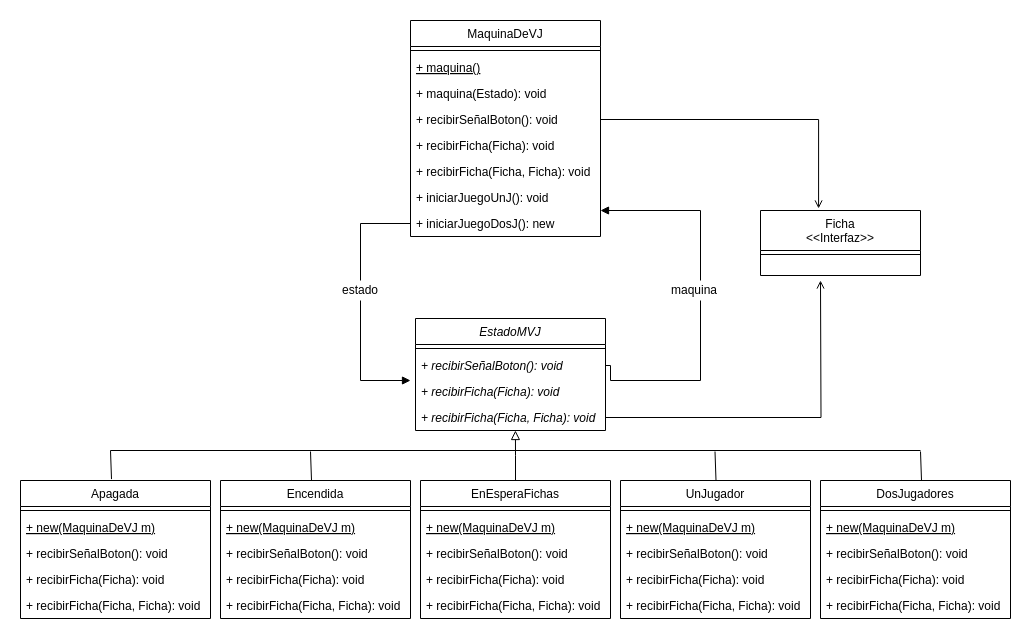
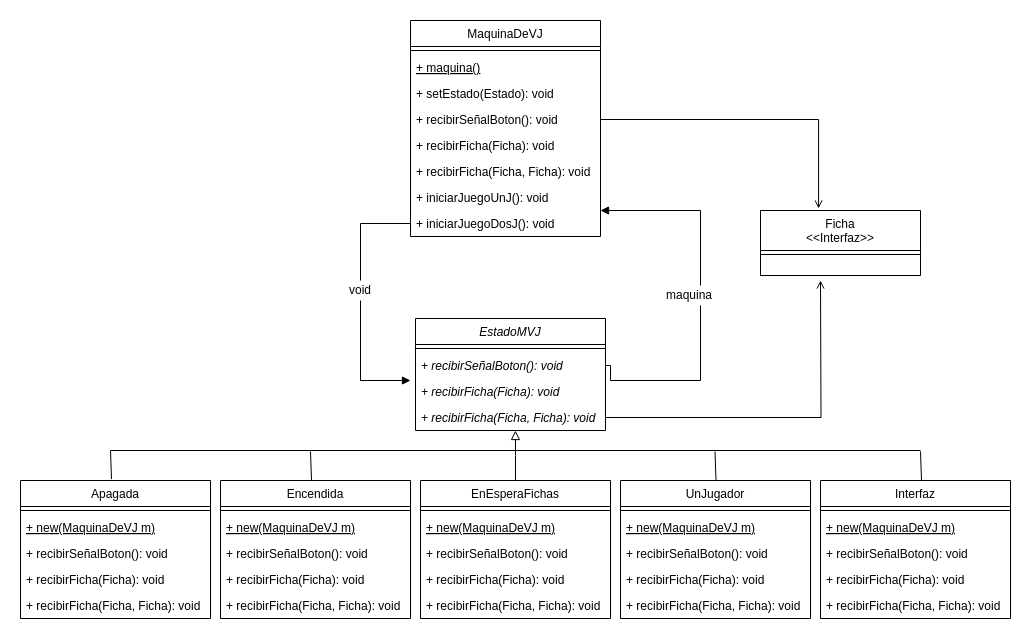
node "+ maquina(Estado): void": label "+ maquina(Estado): void" -> "+ setEstado(Estado): void"
node "+ iniciarJuegoDosJ(): new": label "+ iniciarJuegoDosJ(): new" -> "+ iniciarJuegoDosJ(): void"
node "estado": label "estado" -> "void"
node "maquina": moved (695, 291) -> (690, 296)
node "DosJugadores": label "DosJugadores" -> "Interfaz"
